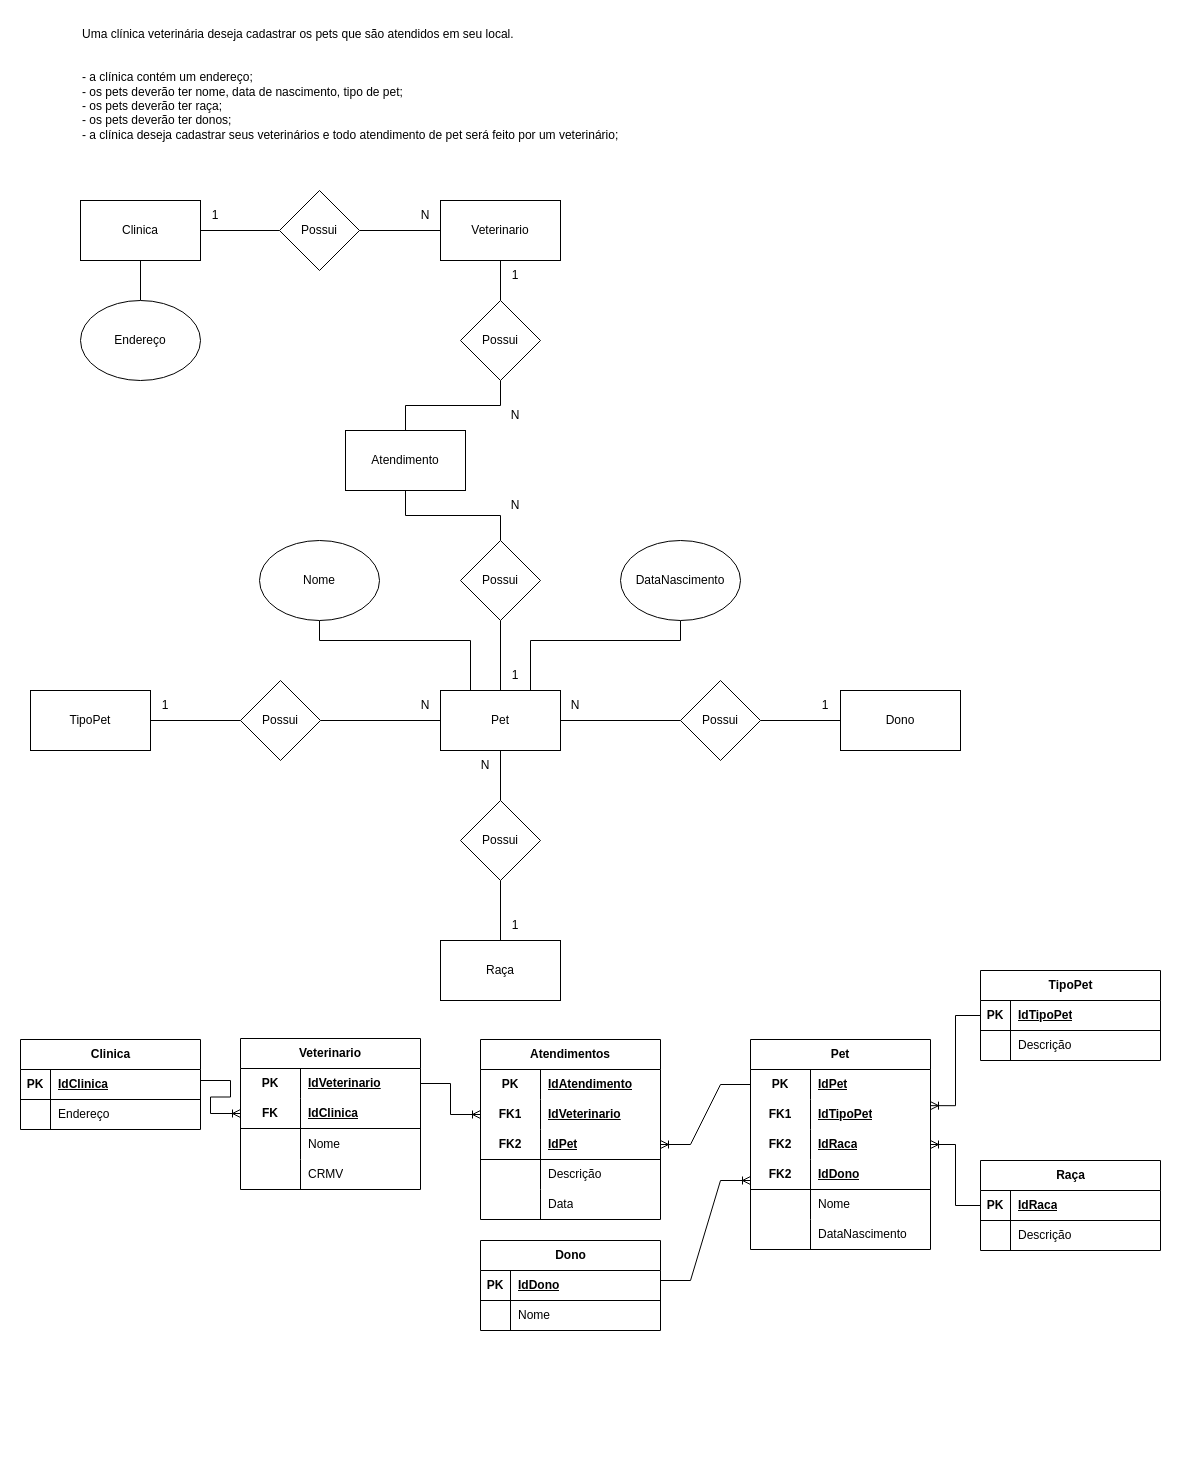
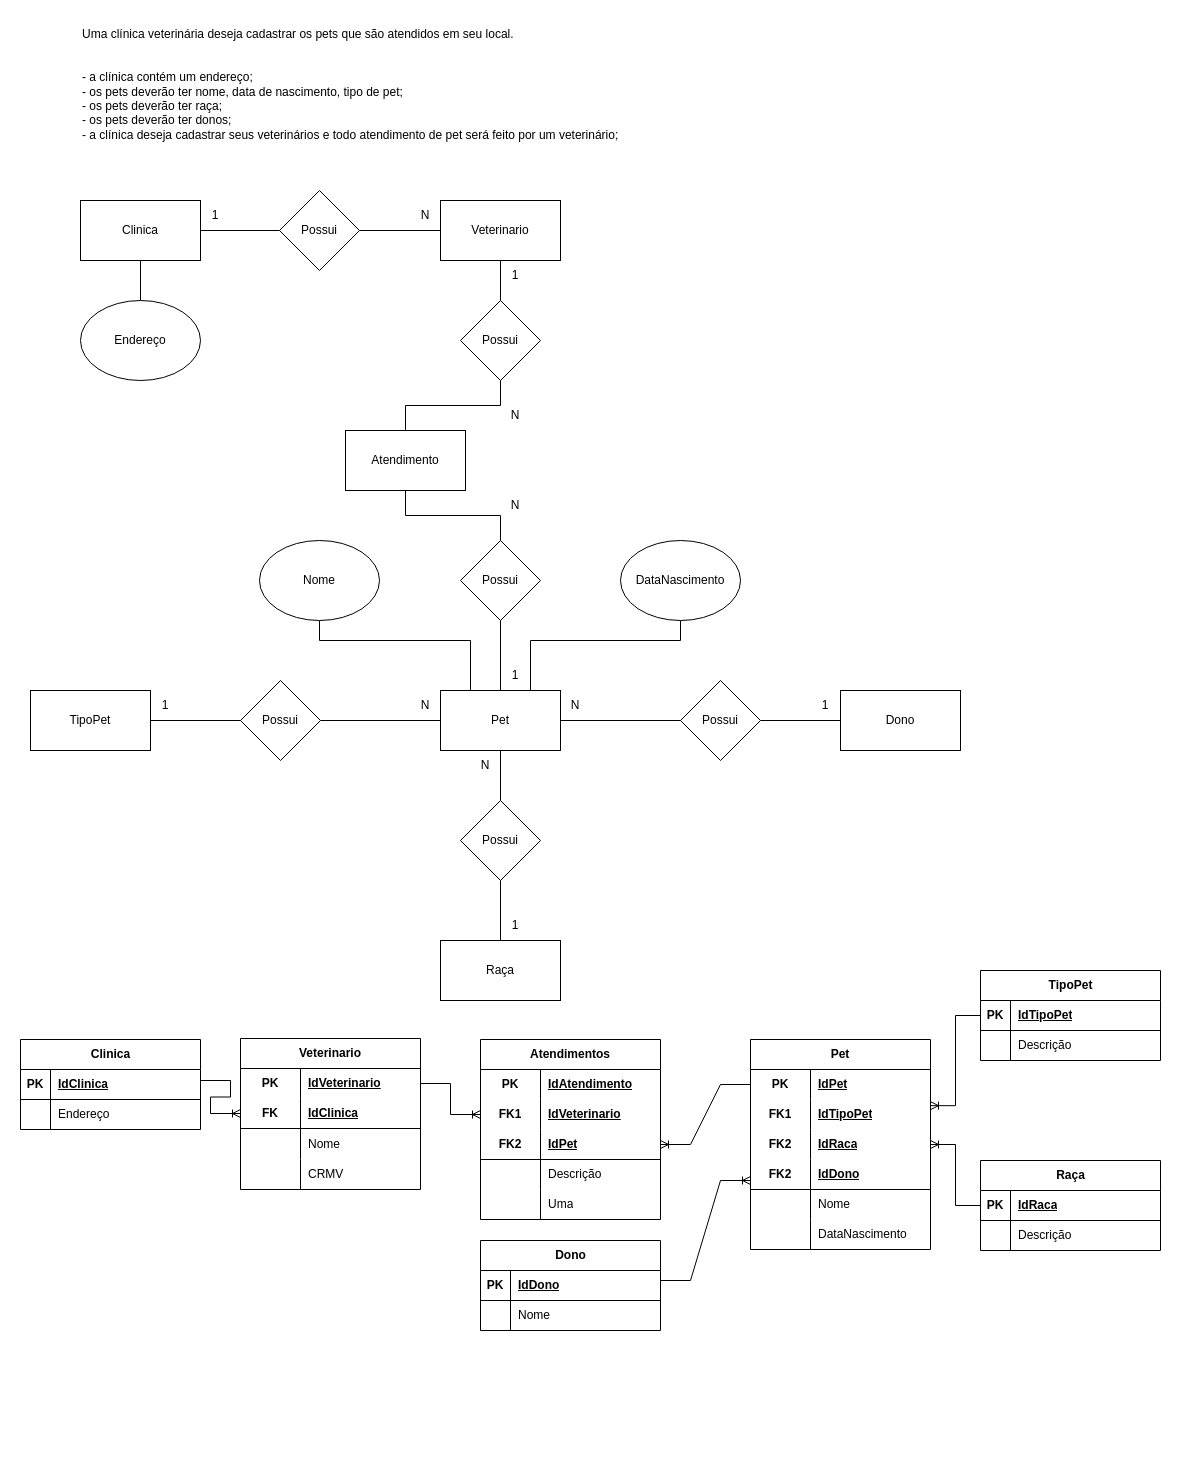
node "Data": label "Data" -> "Uma"
